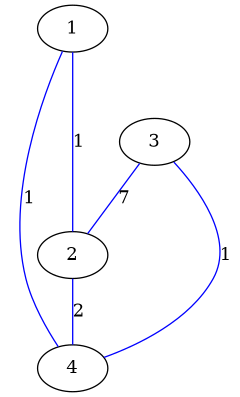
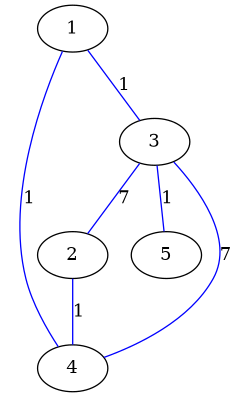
edge "1" -- "2": now "1" -- "3"
node "5": added
edge "3" -- "4": label "1" -> "7"
edge "2" -- "4": label "2" -> "1"
